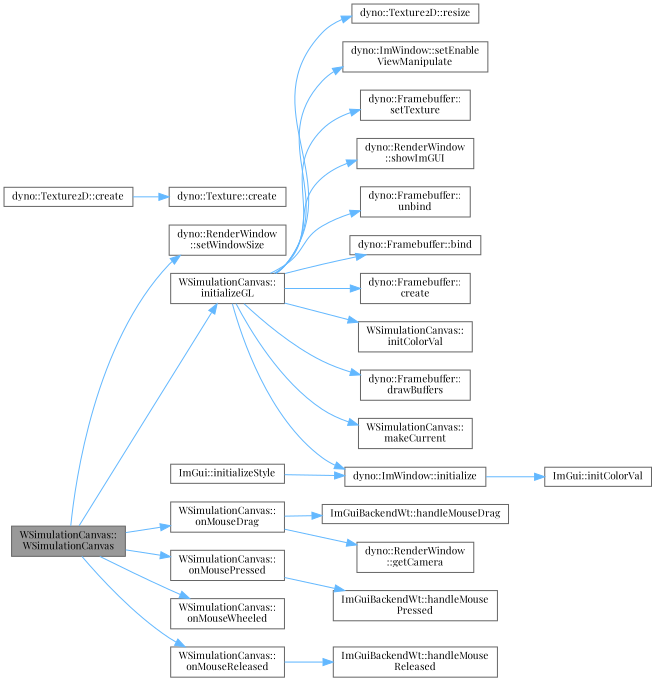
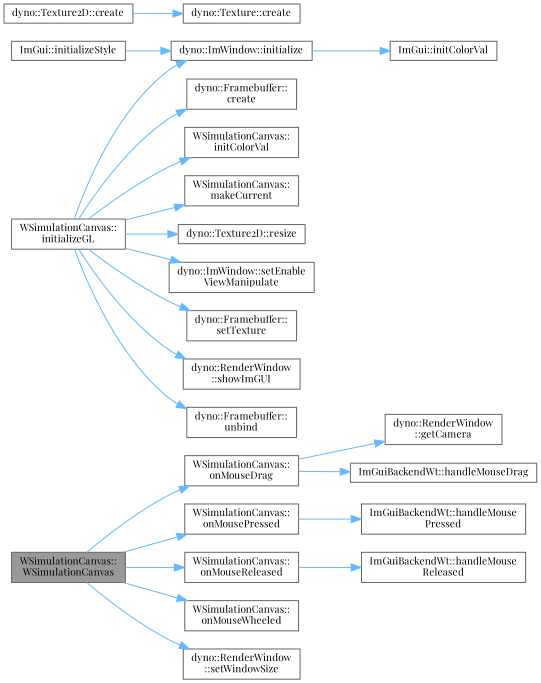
node "dyno::Framebuffer::bind": removed
node "dyno::Framebuffer:: drawBuffers": removed
edge "WSimulationCanvas:: WSimulationCanvas" -> "WSimulationCanvas:: initializeGL": removed
